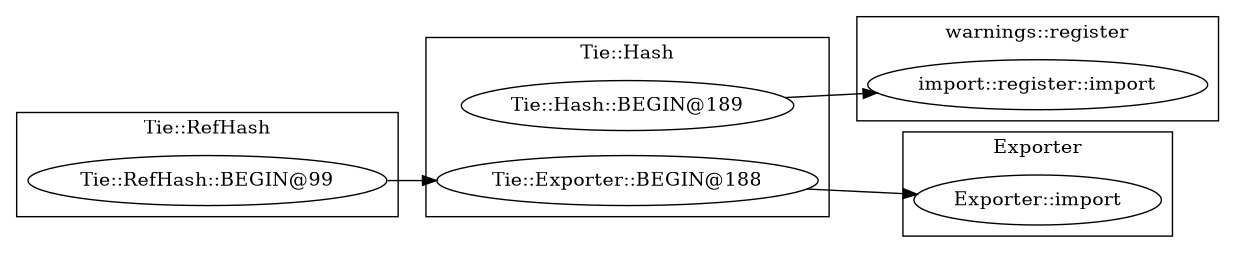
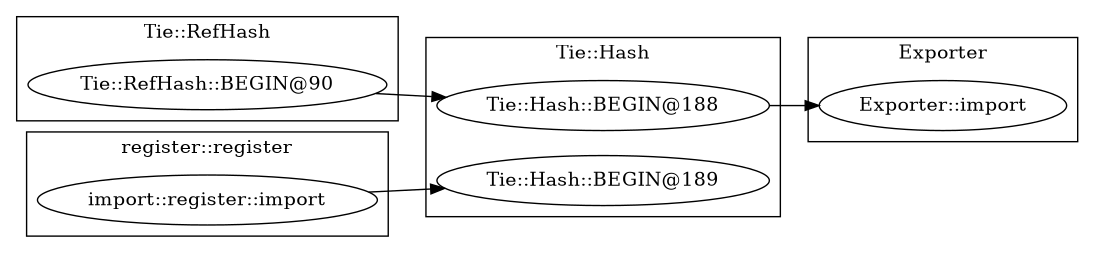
cluster "warnings::register": label "warnings::register" -> "register::register"
edge "Tie::Hash::BEGIN@189" -> "import::register::import": reversed
node "Tie::RefHash::BEGIN@99": label "Tie::RefHash::BEGIN@99" -> "Tie::RefHash::BEGIN@90"
node "Tie::Exporter::BEGIN@188": label "Tie::Exporter::BEGIN@188" -> "Tie::Hash::BEGIN@188"
